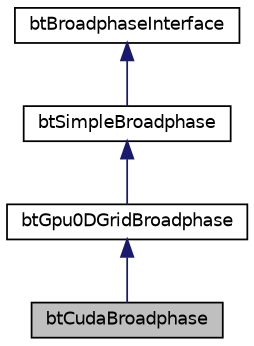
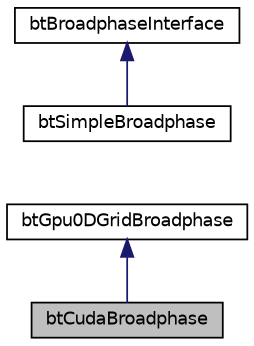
edge "btGpu0DGridBroadphase" -> "btSimpleBroadphase": removed
